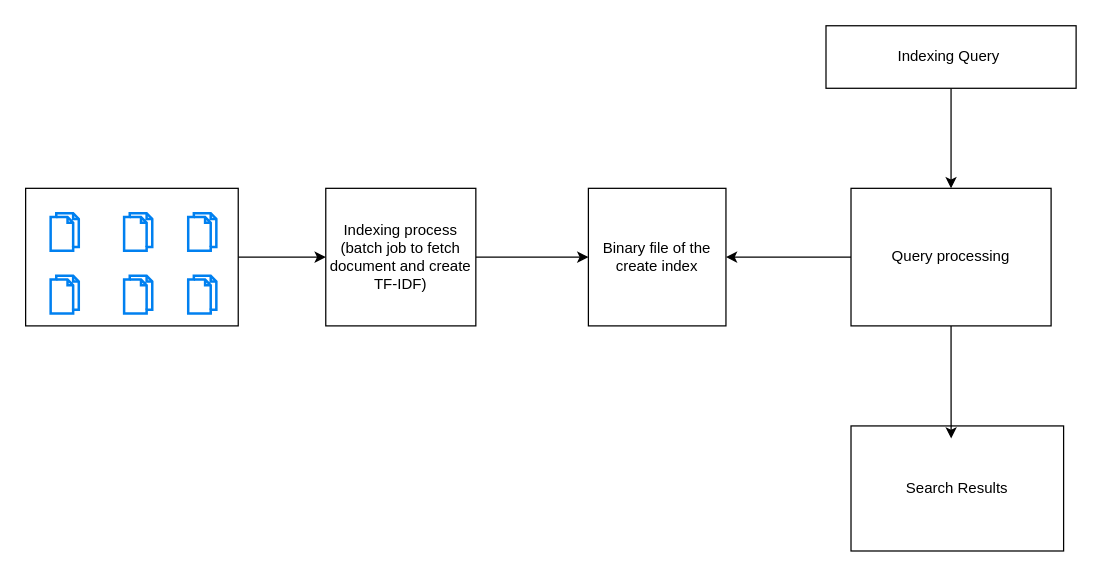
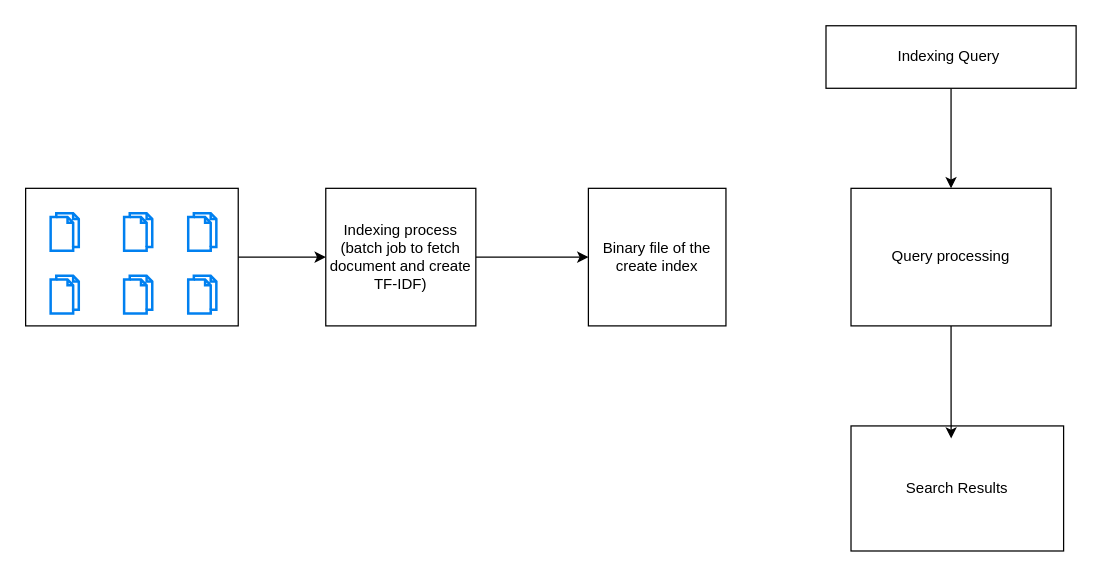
edge "Query processing" -> "Binary file of the create index": removed
